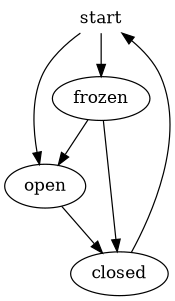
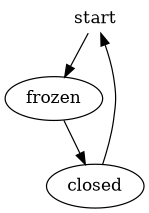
node "open": removed
